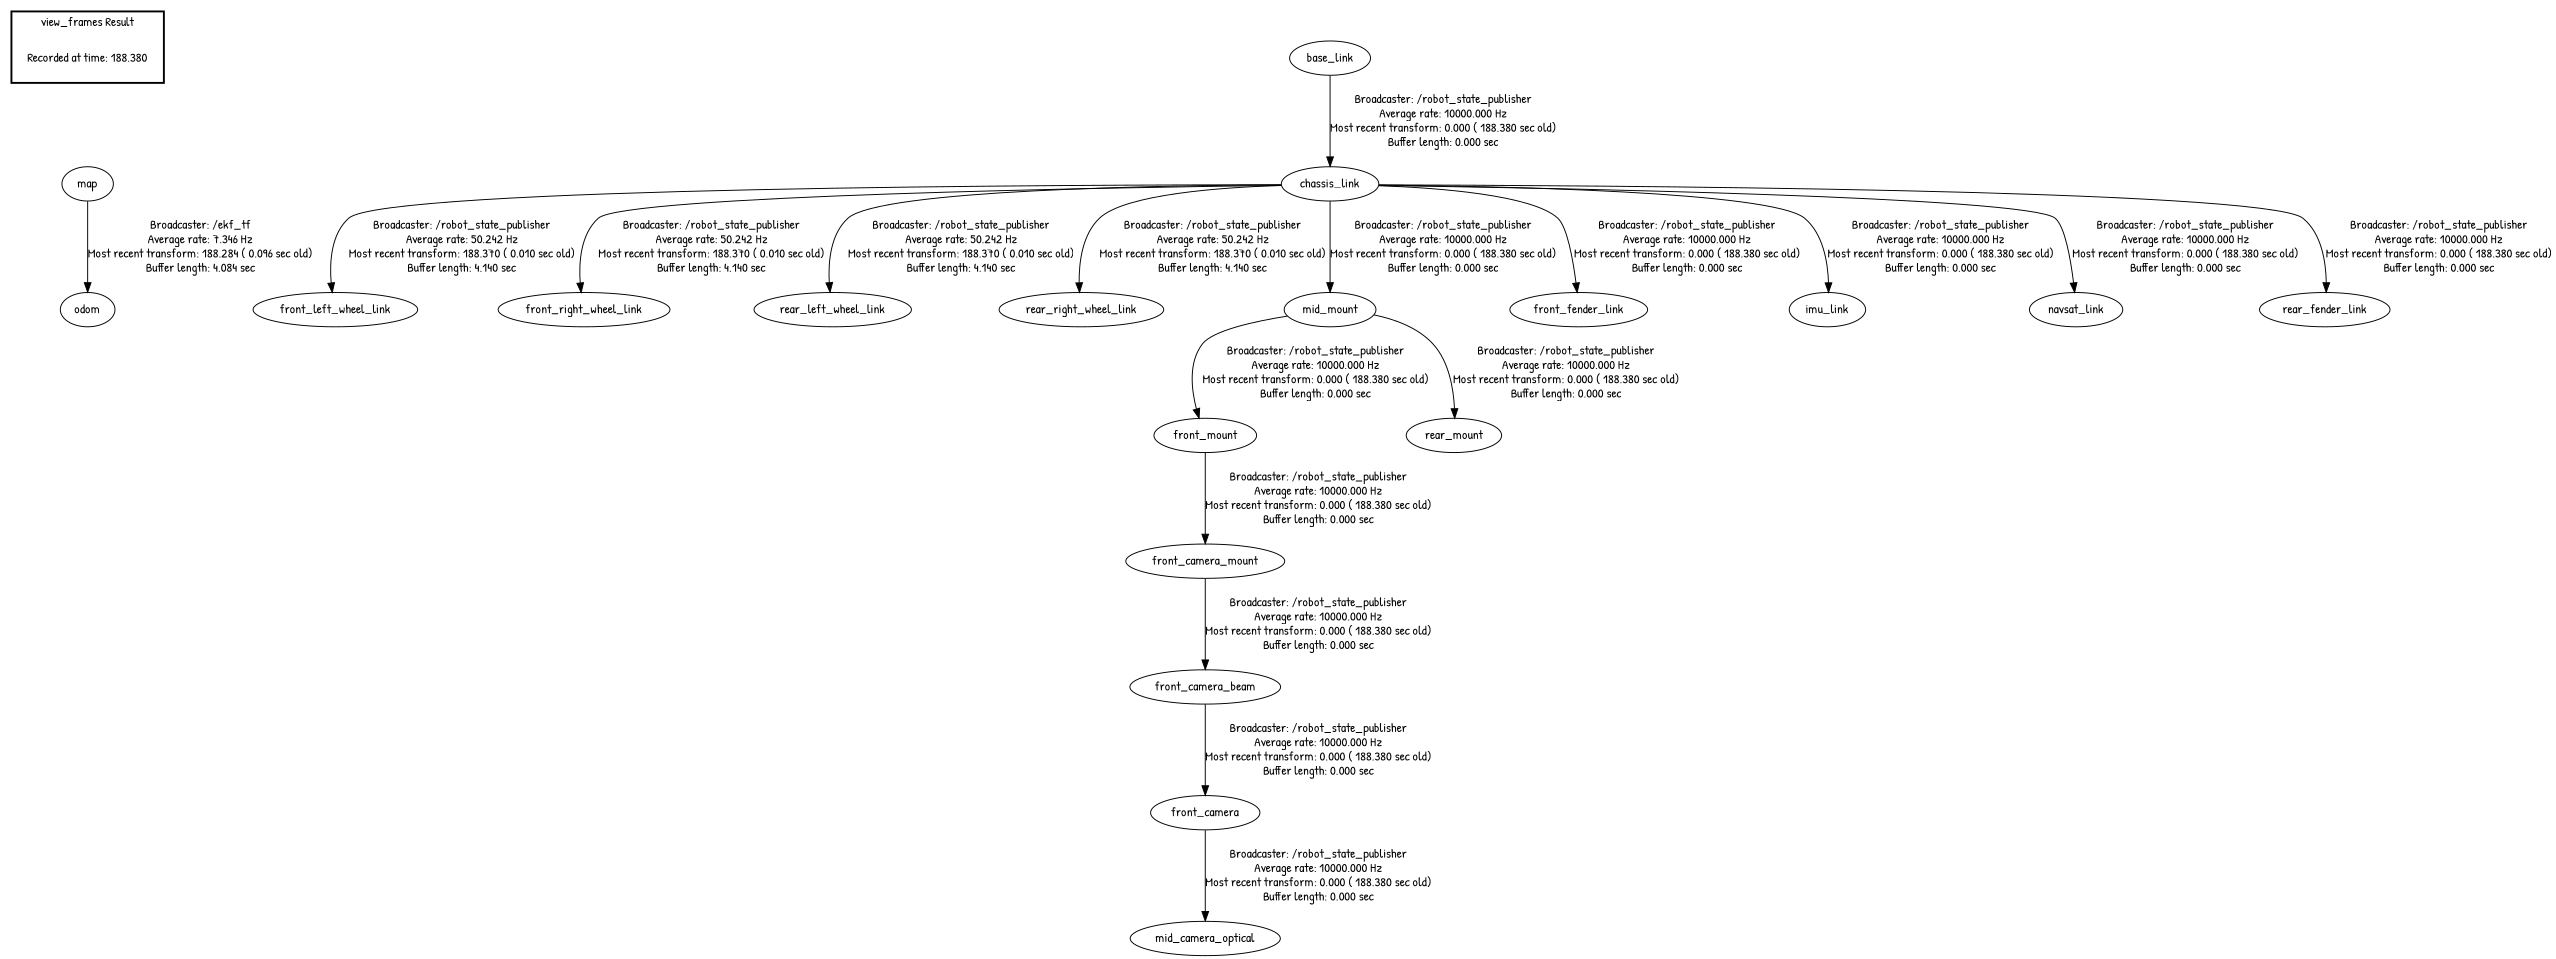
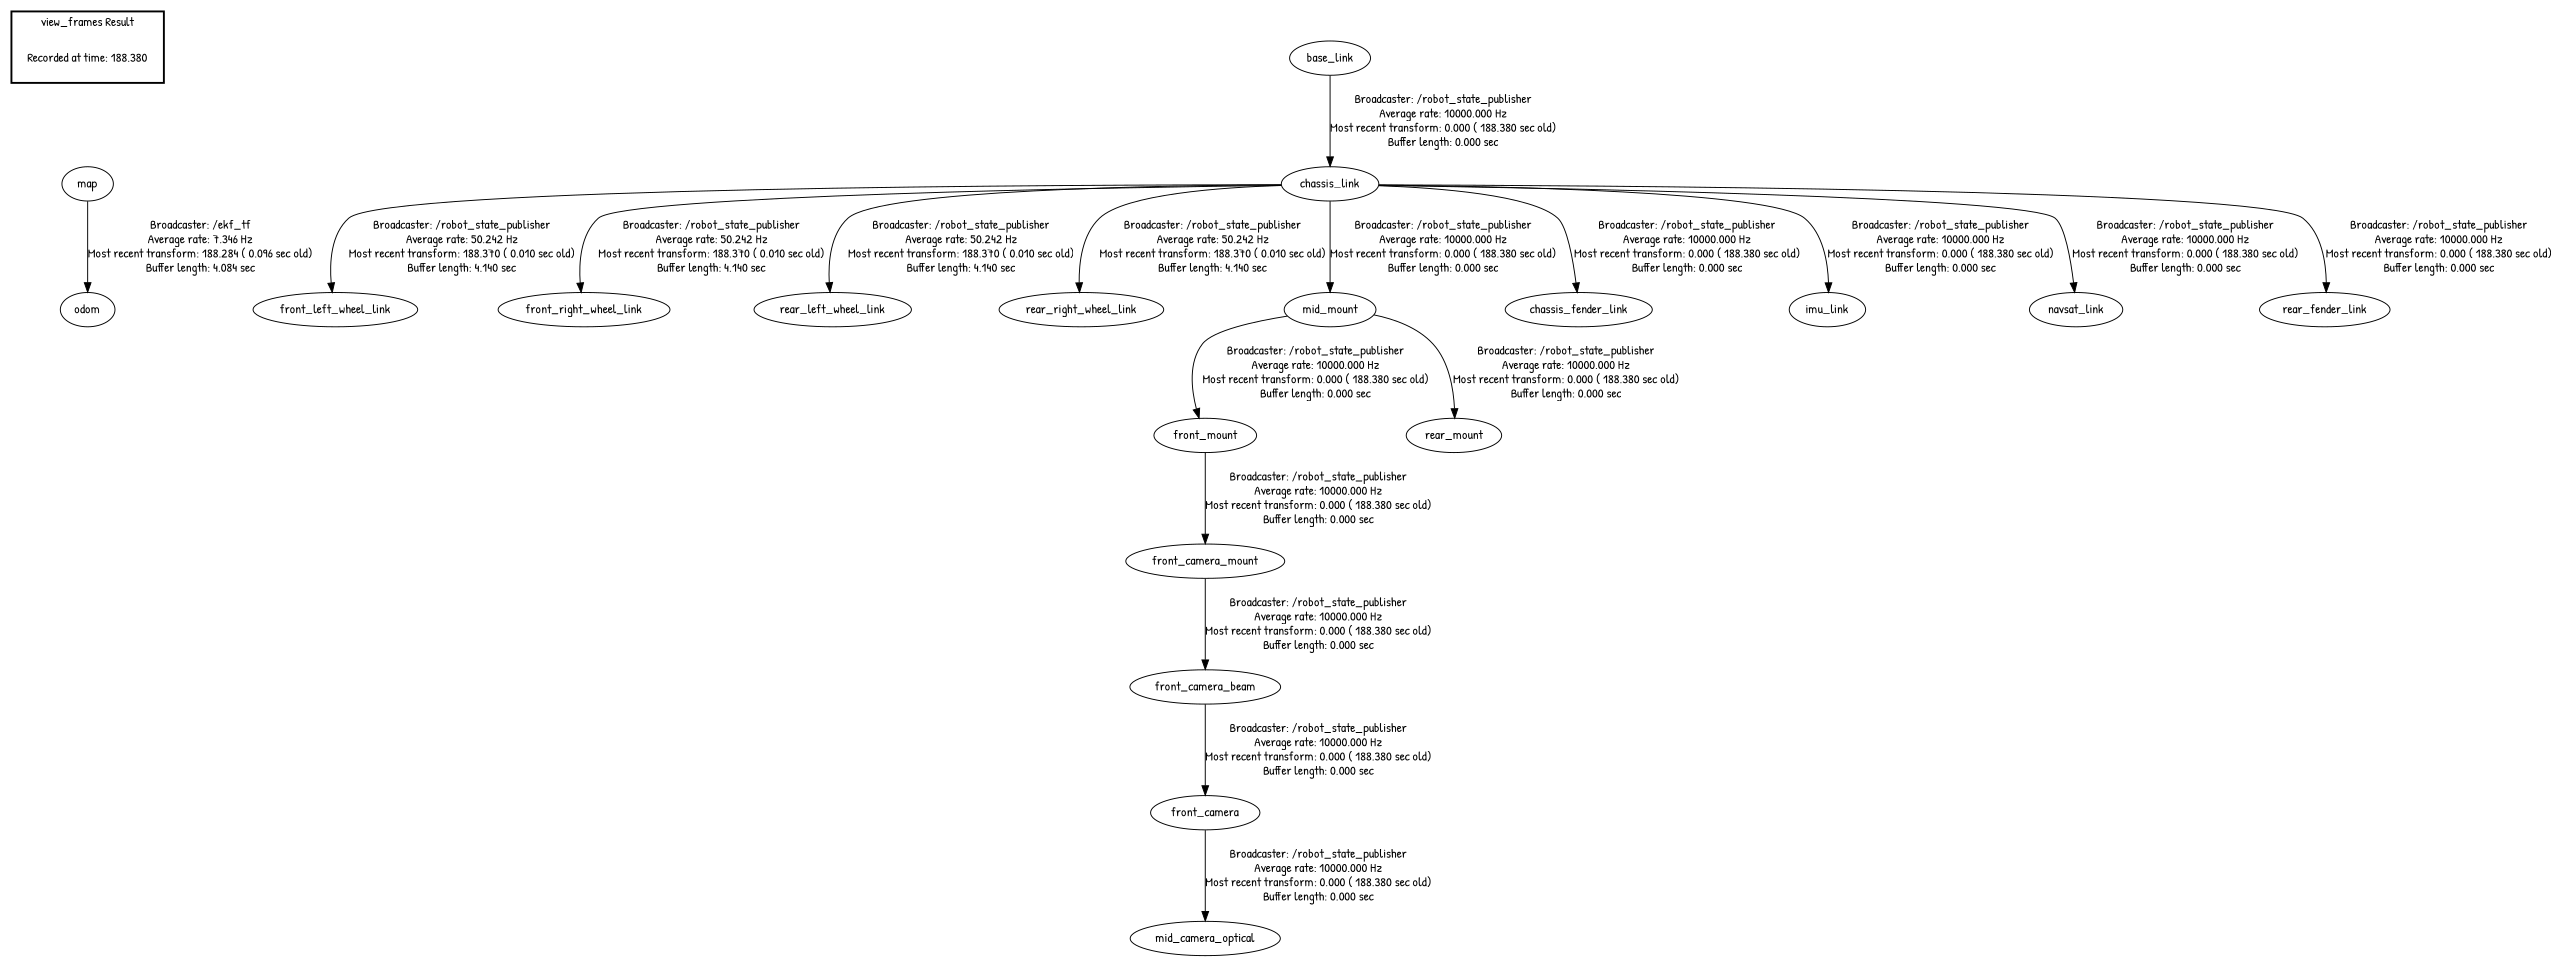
node "front_fender_link": label "front_fender_link" -> "chassis_fender_link"
